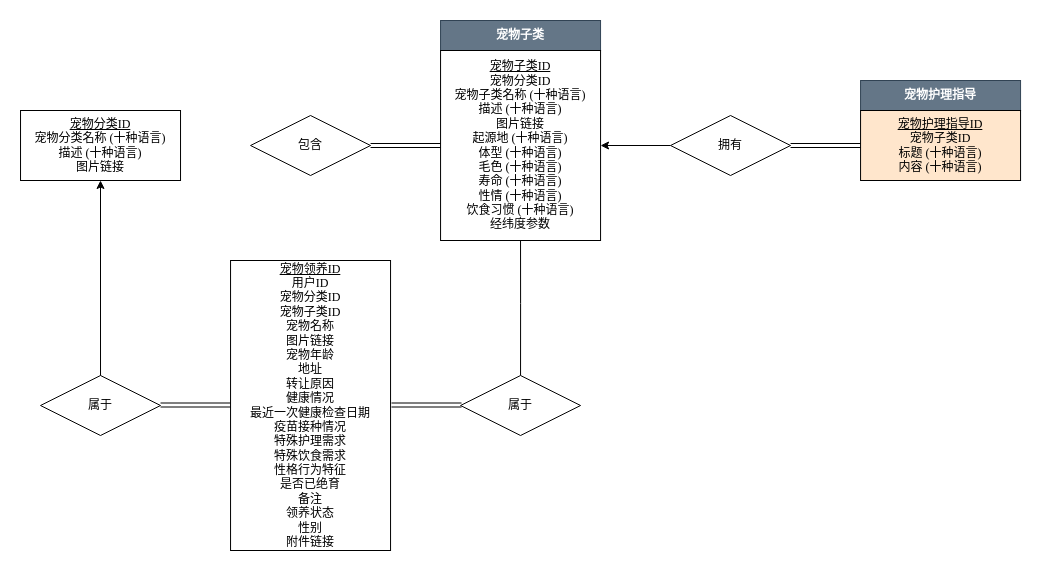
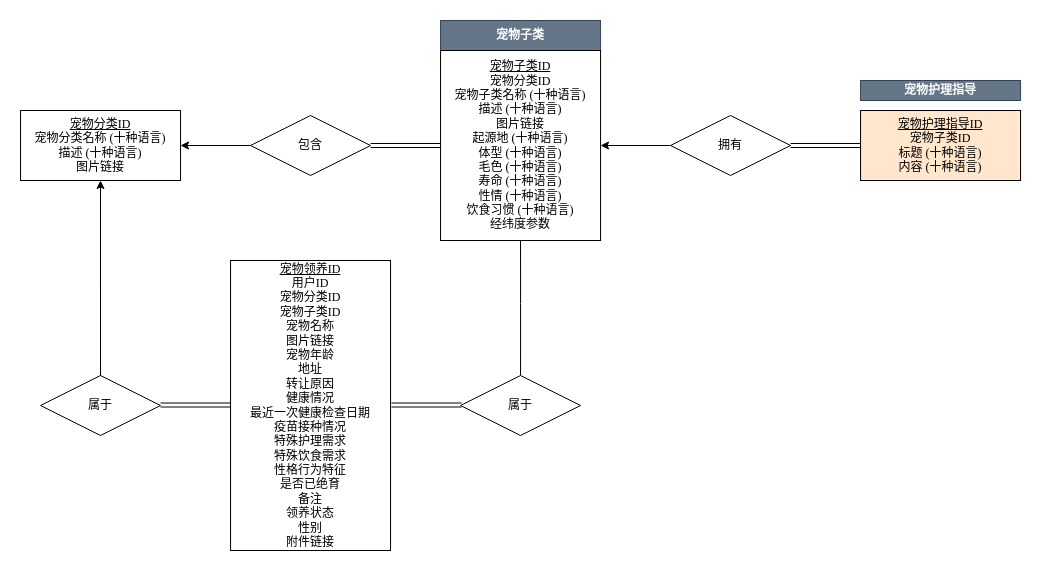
node "宠物护理指导": size 160x30 -> 160x20
edge "包含" -> "宠物分类ID 宠物分类名称 (十种语言) 描述 (十种语言) 图片链接": added
